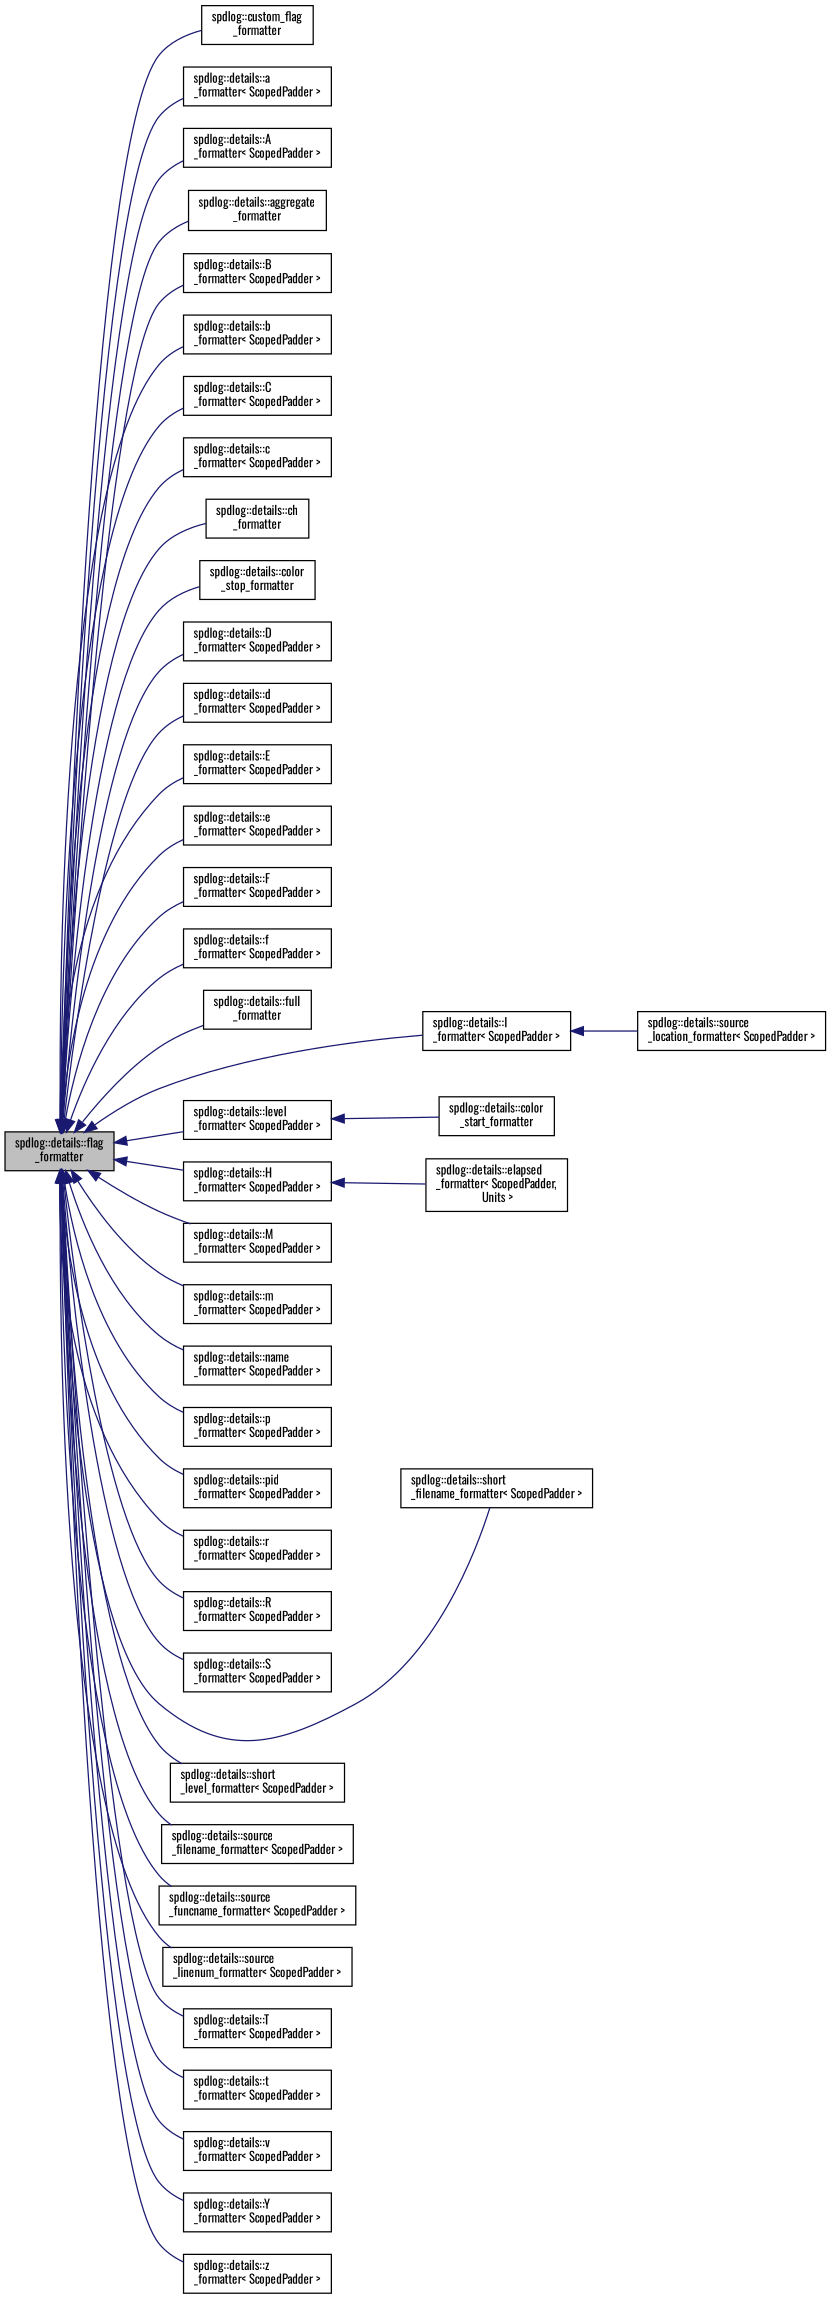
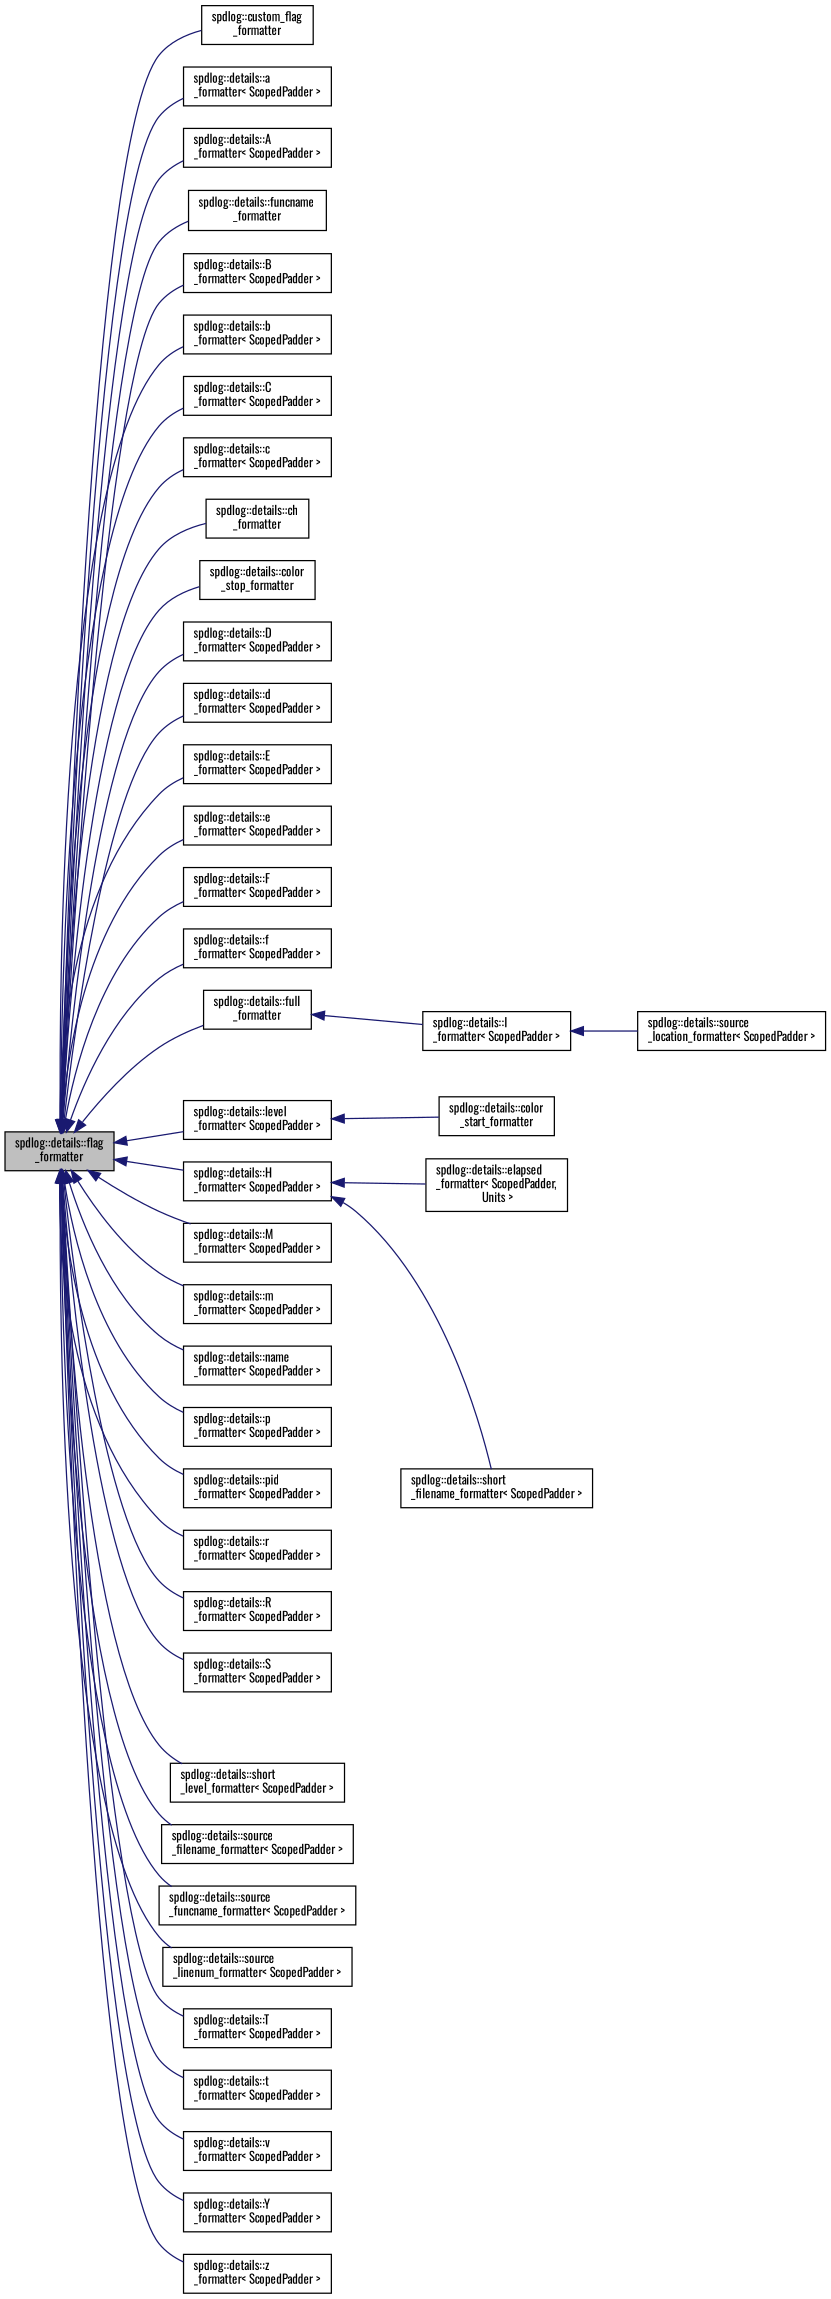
node "spdlog::details::aggregate _formatter": label "spdlog::details::aggregate _formatter" -> "spdlog::details::funcname _formatter"
edge "spdlog::details::I _formatter< ScopedPadder >" -> "spdlog::details::flag _formatter": now "spdlog::details::I _formatter< ScopedPadder >" -> "spdlog::details::full _formatter"
edge "spdlog::details::short _filename_formatter< ScopedPadder >" -> "spdlog::details::flag _formatter": now "spdlog::details::short _filename_formatter< ScopedPadder >" -> "spdlog::details::H _formatter< ScopedPadder >"
